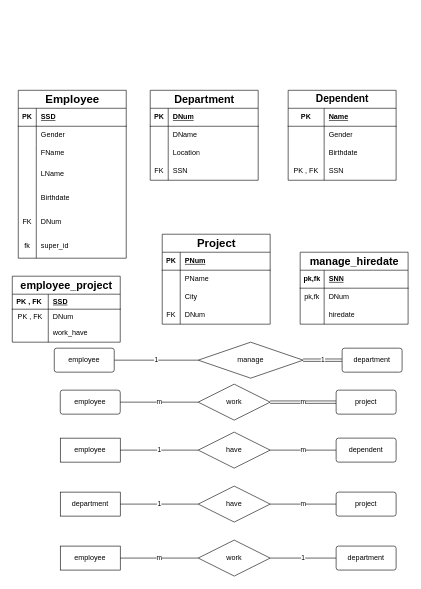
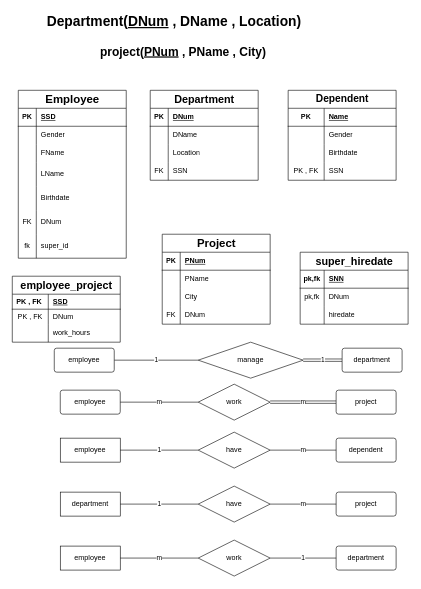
node "Department(DNum , DName , Location)": added
node "project(PNum , PName , City)": added
node "manage_hiredate": label "manage_hiredate" -> "super_hiredate"
node "work_have": label "work_have" -> "work_hours"
